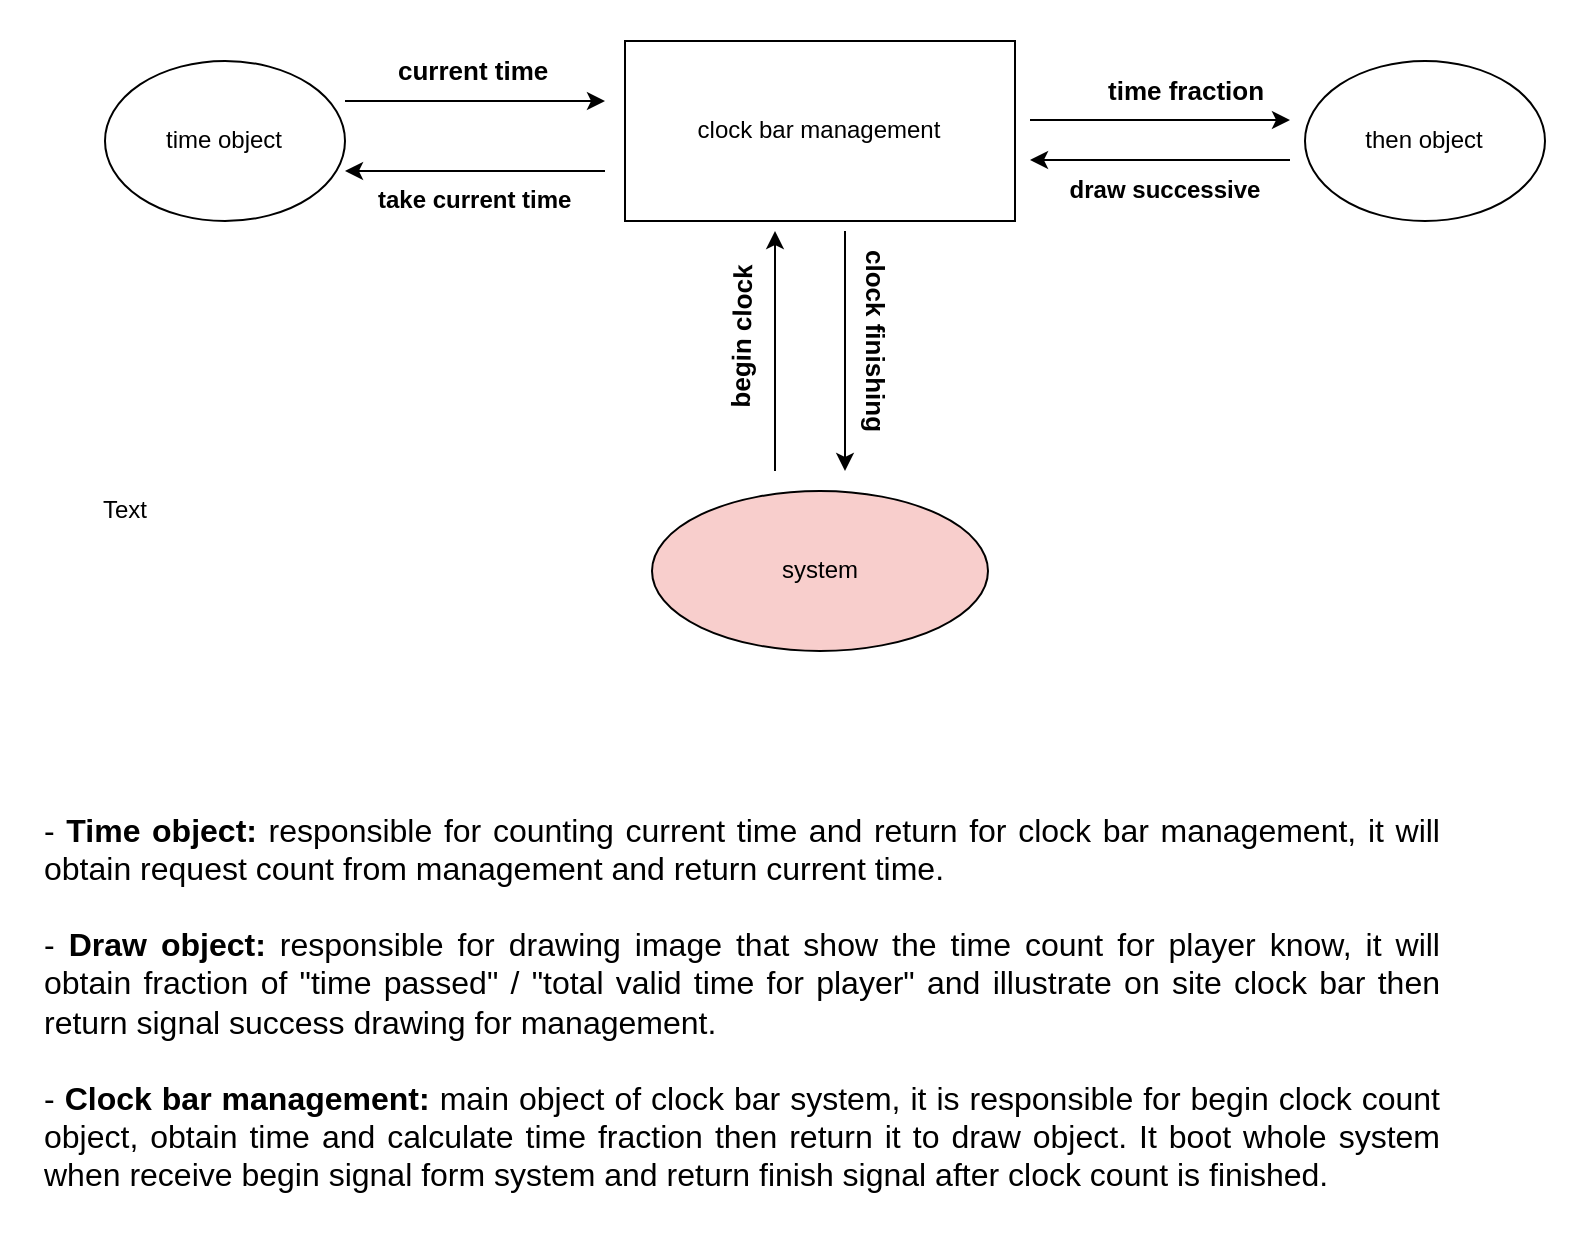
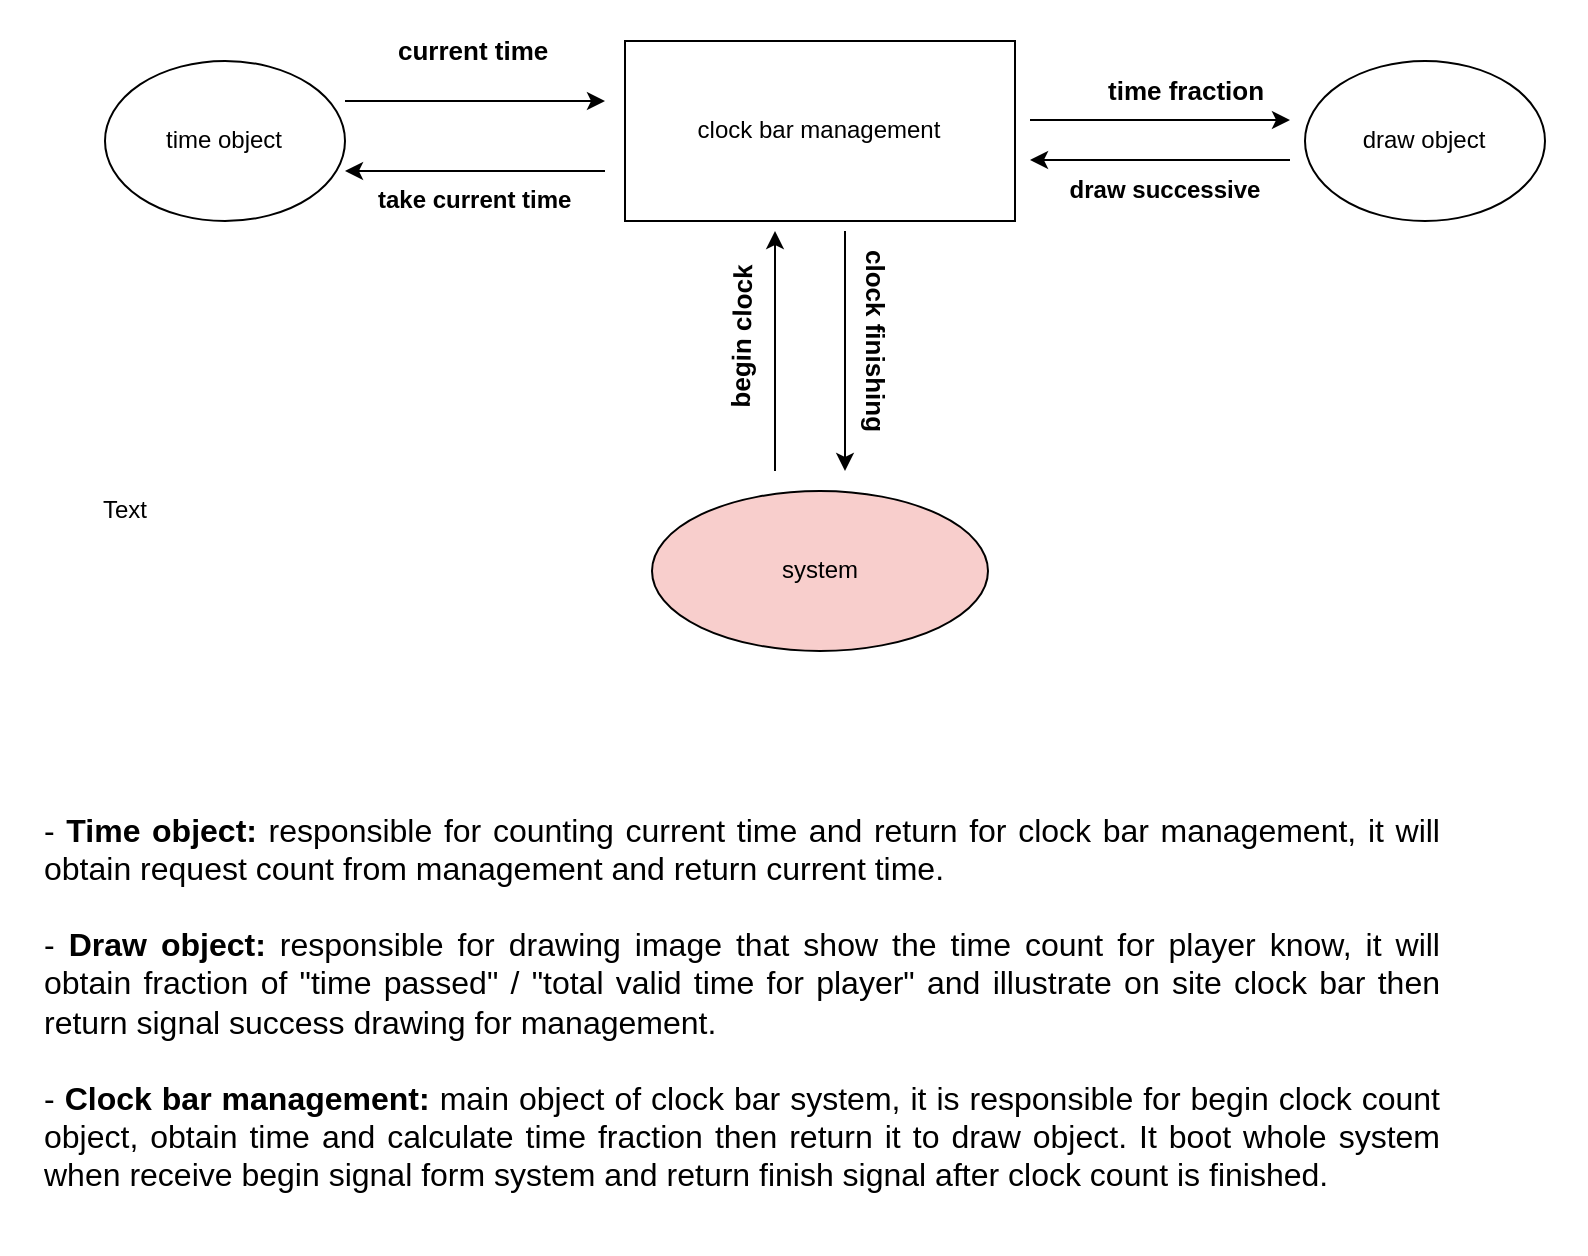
node "current time": moved (485, 81) -> (485, 61)
node "then object": label "then object" -> "draw object"
